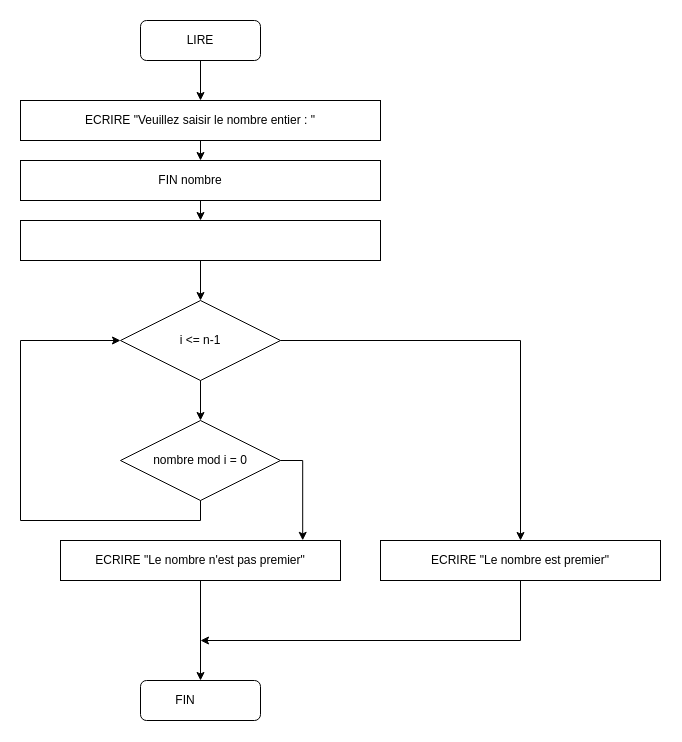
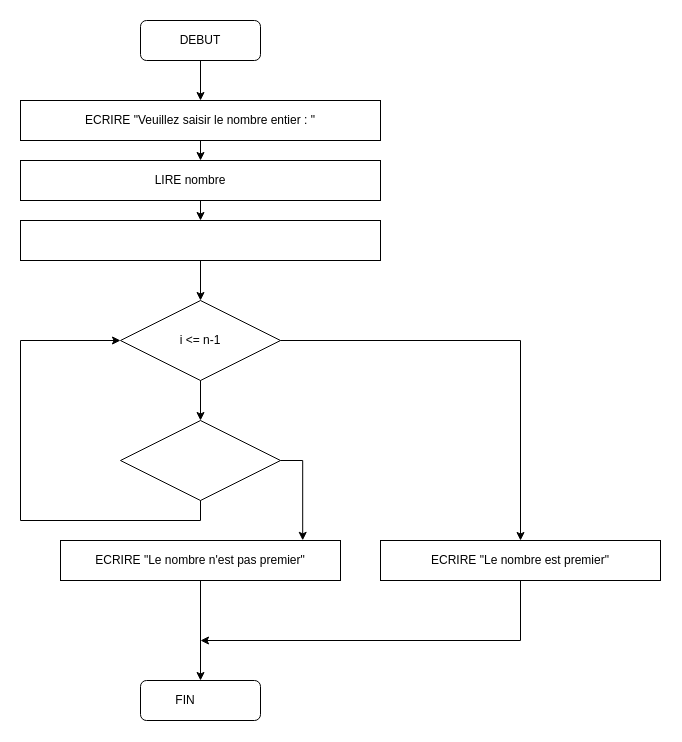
node "LIRE": label "LIRE" -> "DEBUT"
node "FIN nombre": label "FIN nombre" -> "LIRE nombre"
node "nombre mod i = 0": removed
